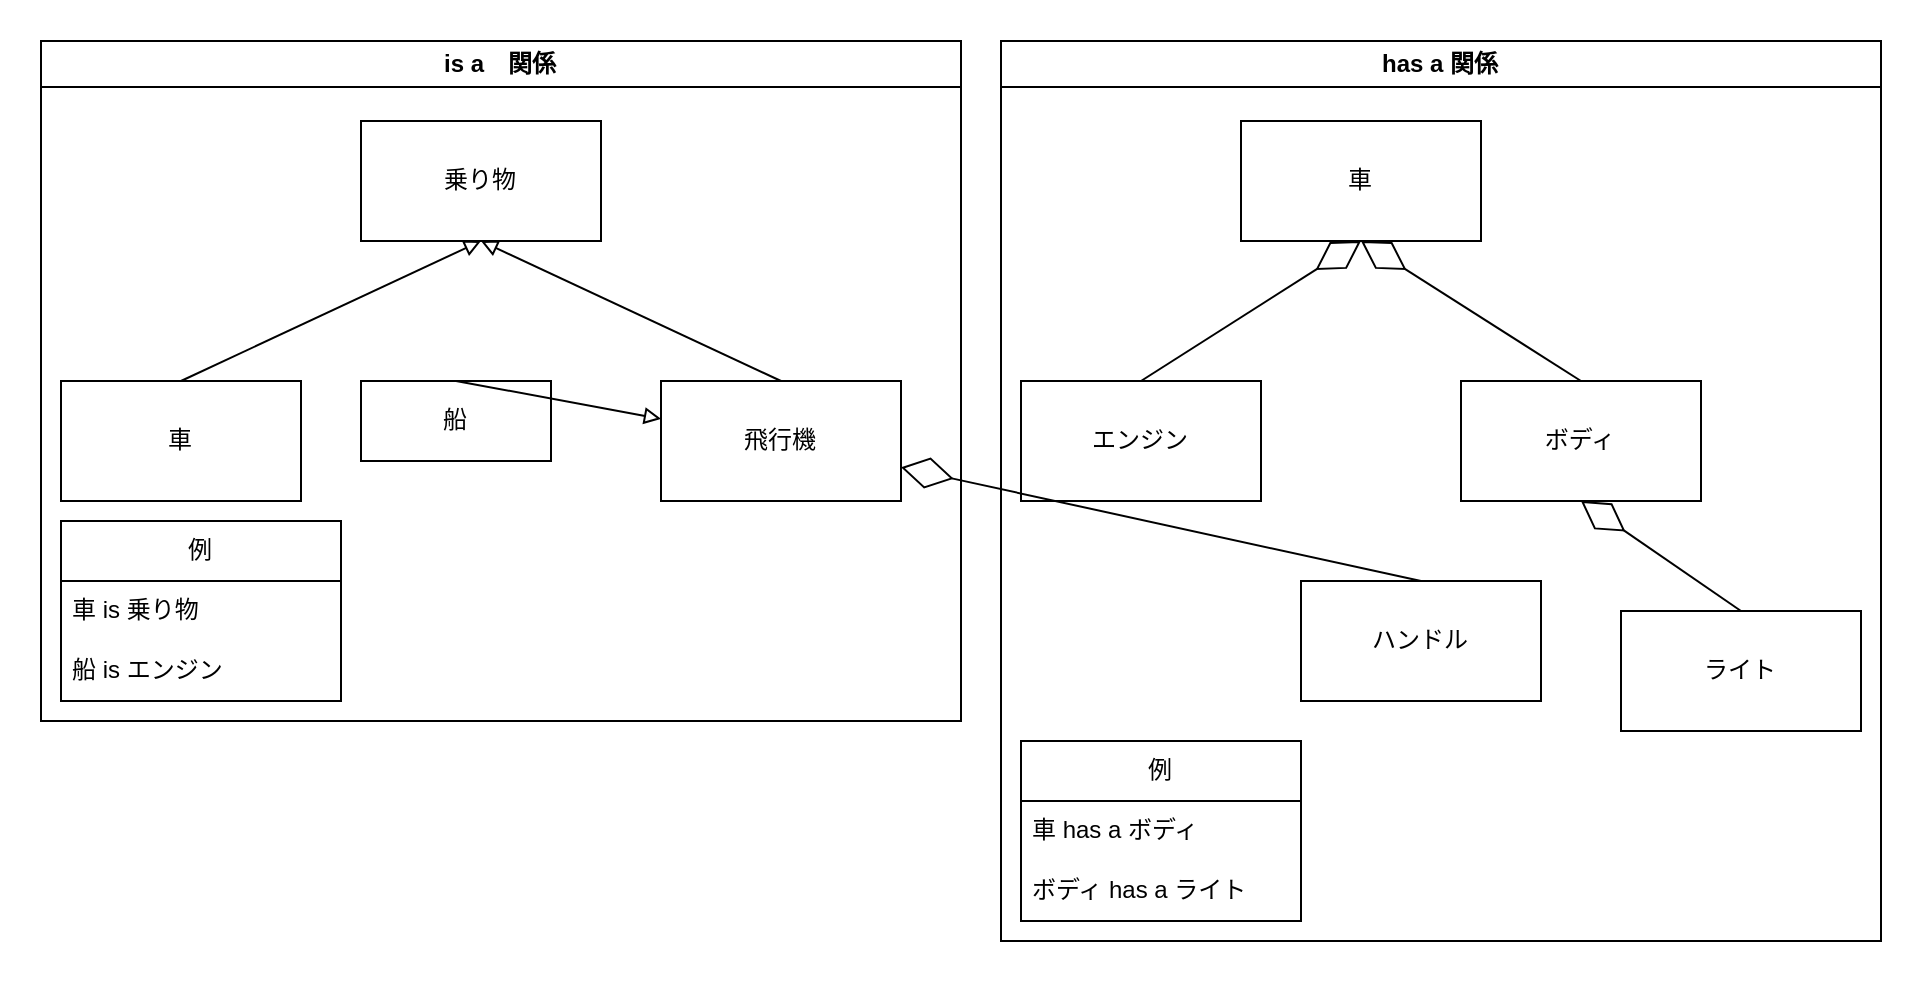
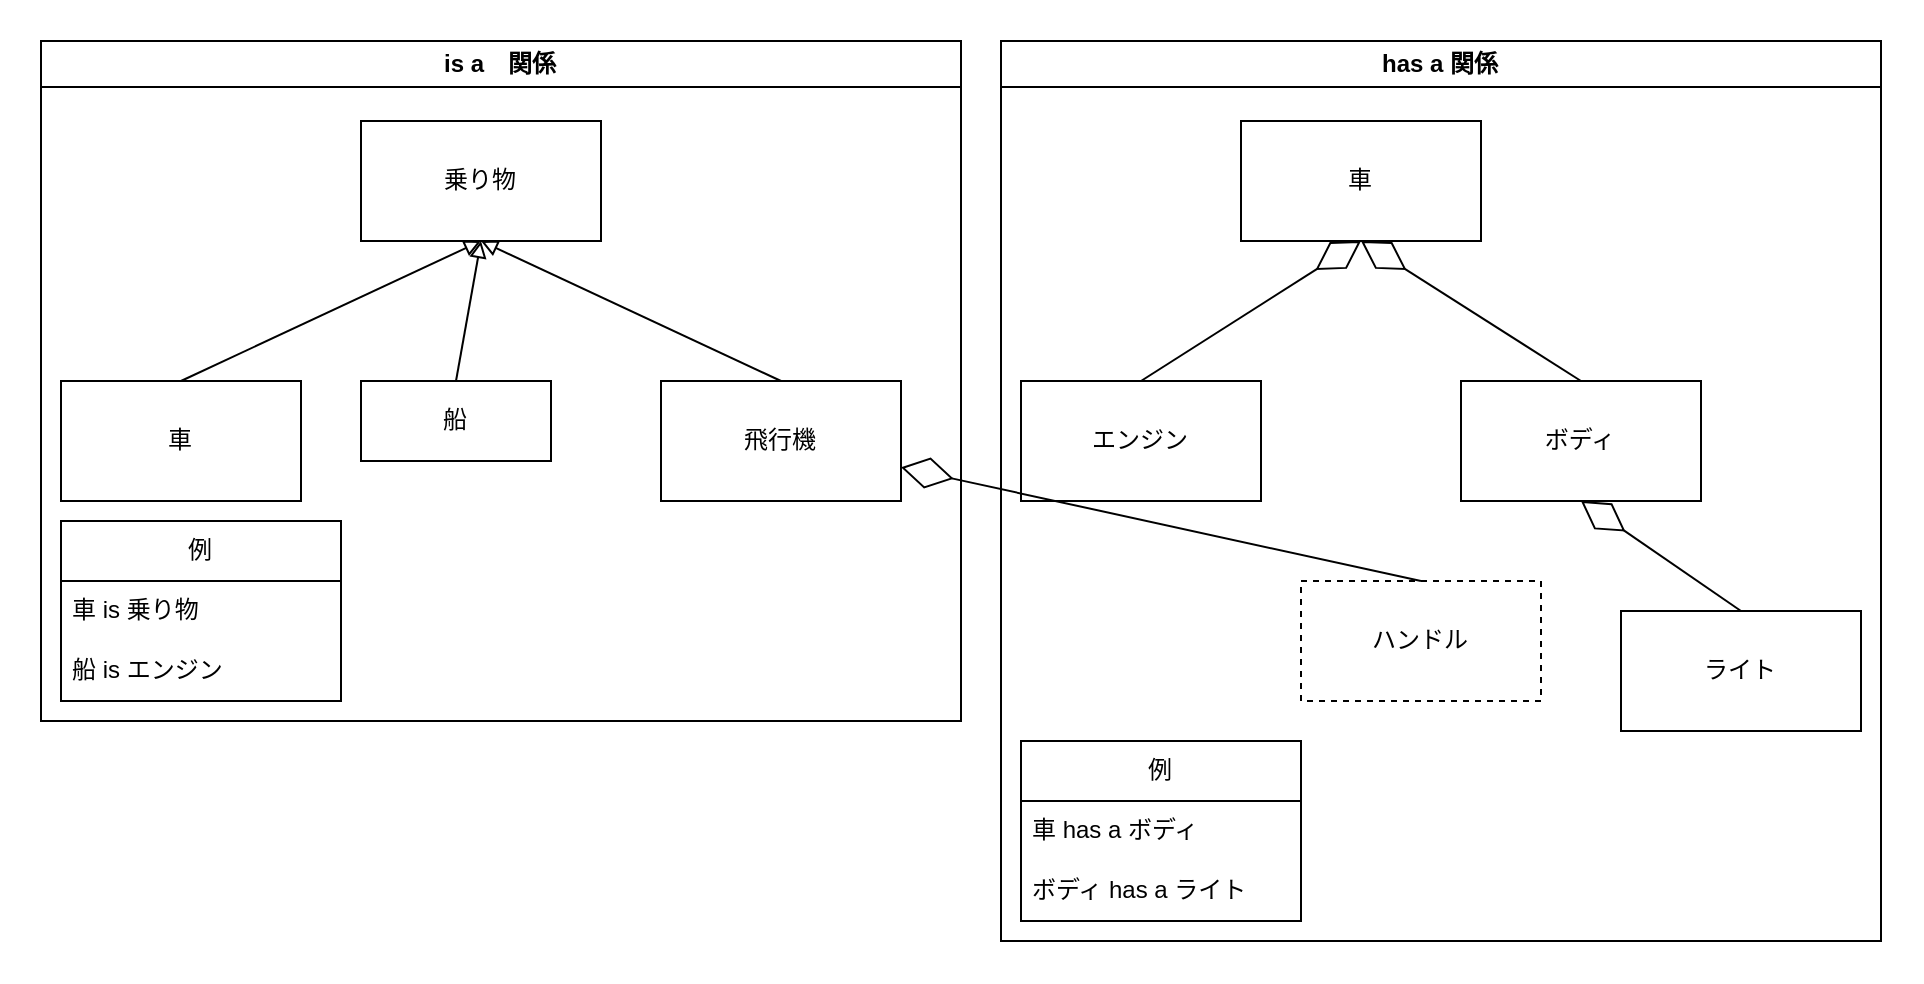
edge "船" -> "飛行機": now "船" -> "乗り物"
node "ハンドル": style solid -> dashed
